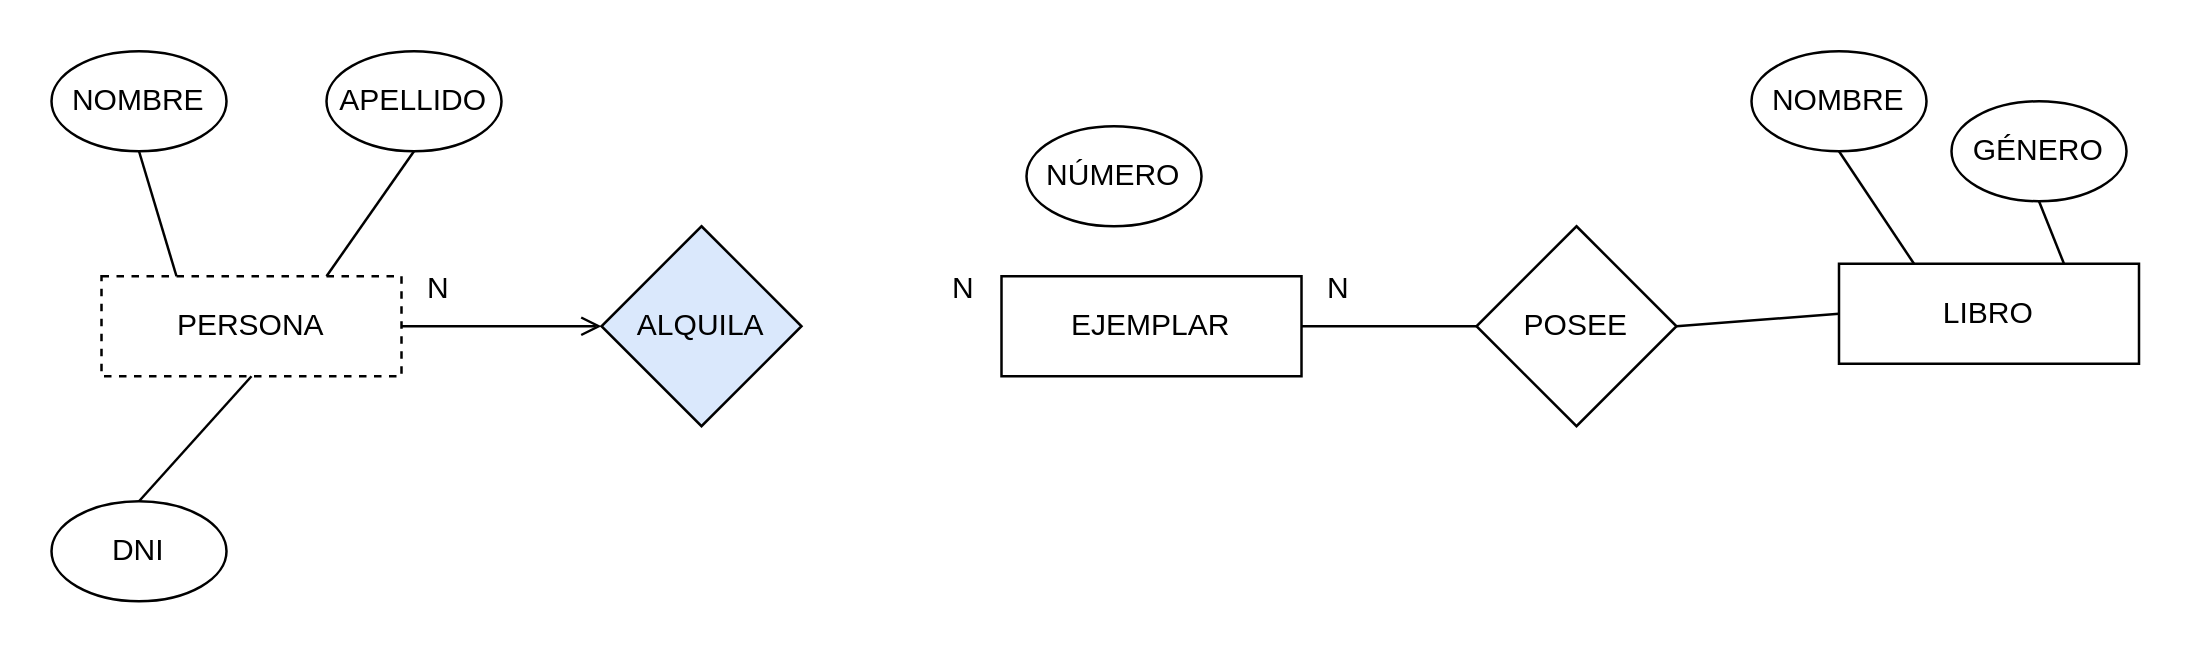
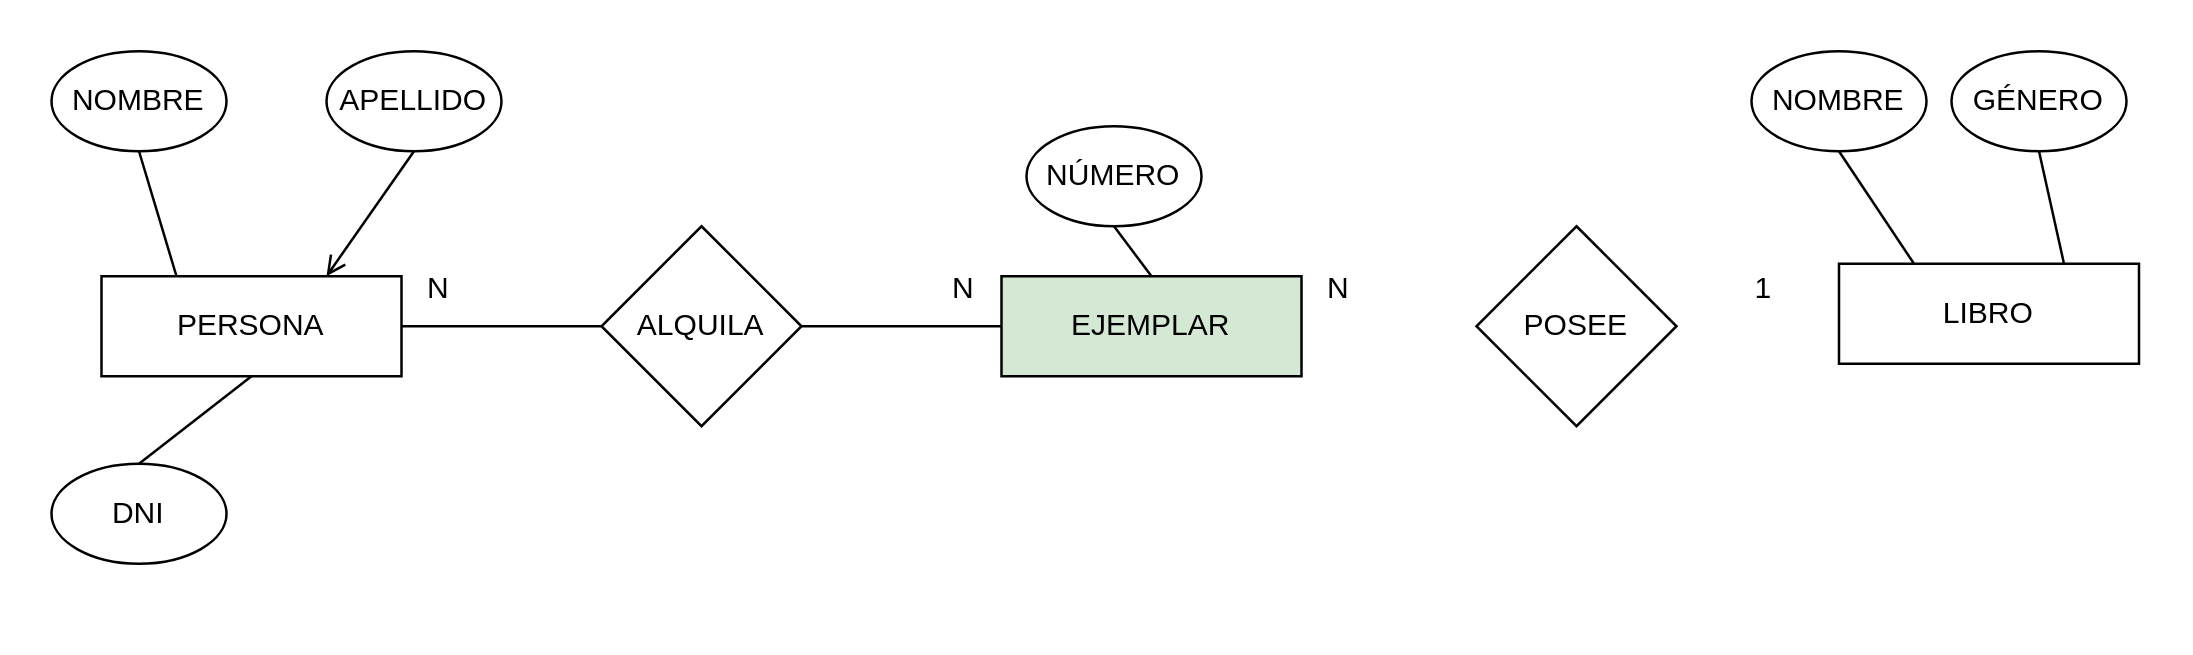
node "GÉNERO": moved (2039, 151) -> (2039, 101)
edge "NÚMERO" -- "EJEMPLAR": added
edge "APELLIDO" -- "PERSONA": arrowhead none -> open
node "1": added
edge "LIBRO" -- "POSEE": removed
node "PERSONA": style dashed -> solid
edge "PERSONA" -> "ALQUILA": arrowhead open -> none
node "ALQUILA": fillcolor #dae8fc -> #ffffff
edge "ALQUILA" -- "EJEMPLAR": added
node "EJEMPLAR": fillcolor #ffffff -> #d5e8d4
edge "EJEMPLAR" -- "POSEE": removed
node "DNI": moved (139, 551) -> (139, 514)
